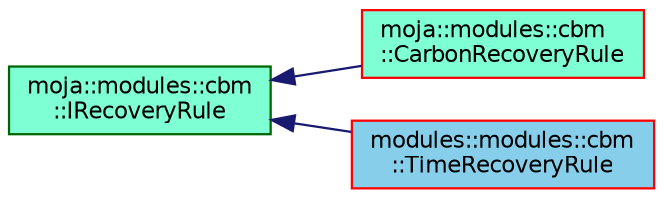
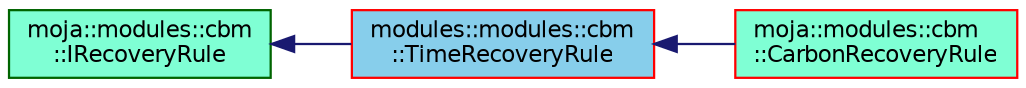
edge "moja::modules::cbm ::CarbonRecoveryRule" -> "moja::modules::cbm ::IRecoveryRule": now "moja::modules::cbm ::CarbonRecoveryRule" -> "modules::modules::cbm ::TimeRecoveryRule"
